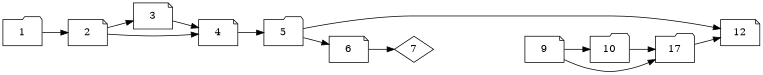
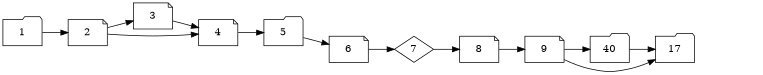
node "12": removed
node "8": added
node "10": label "10" -> "40"
